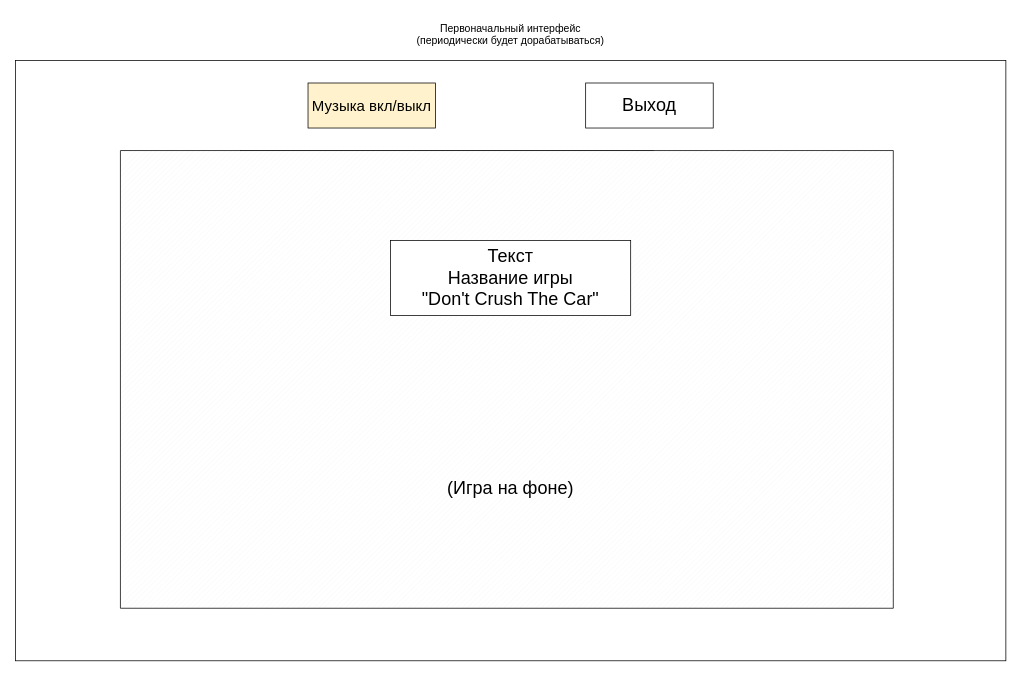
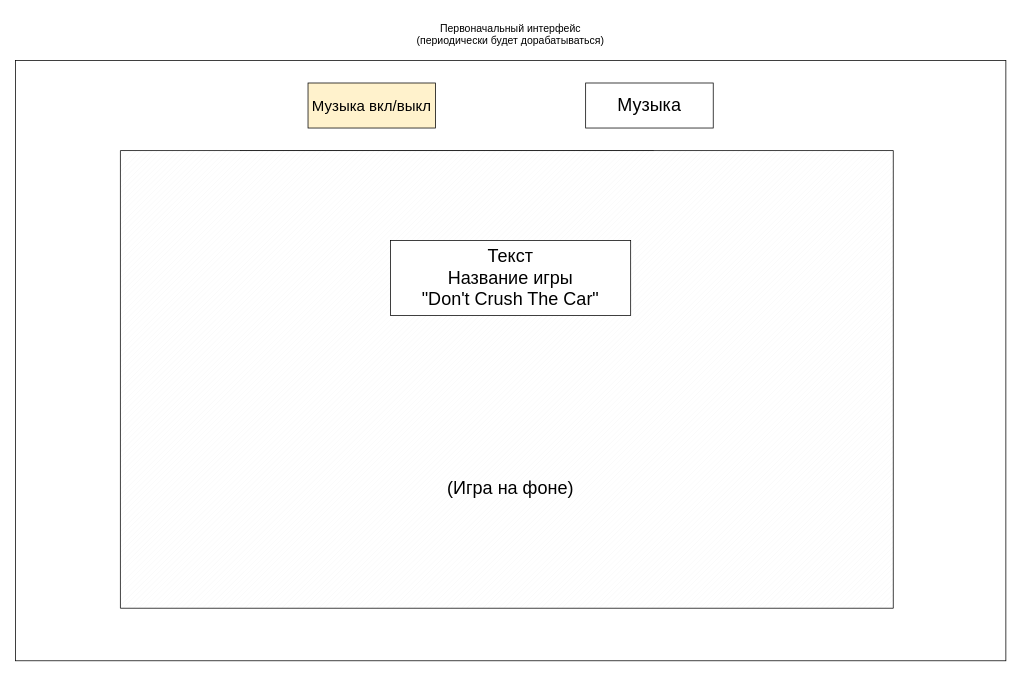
node "Выход": label "Выход" -> "Музыка"
